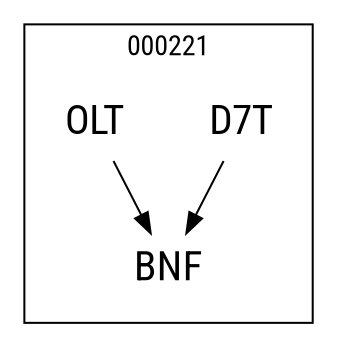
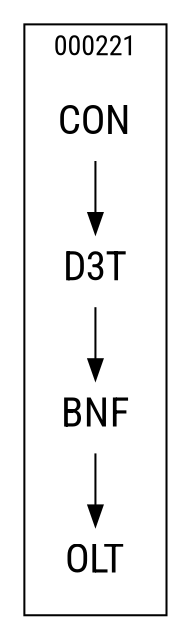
node "CON": added
node "D7T": label "D7T" -> "D3T"
edge "OLT" -> "BNF": reversed
